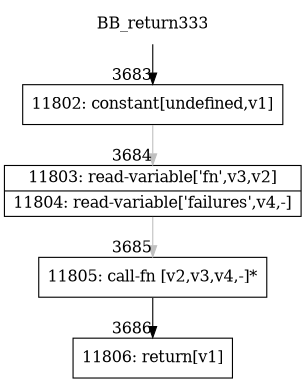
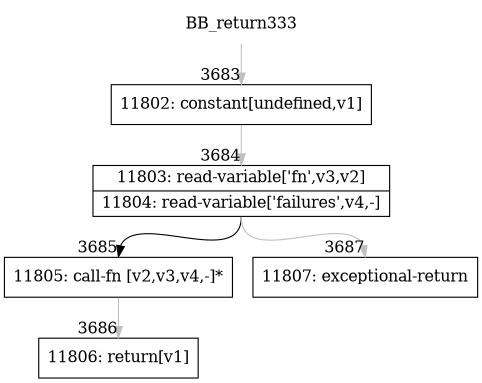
edge "BB_return333" -> "11802: constant[undefined,v1]": color black -> gray
edge "11803: read-variable['fn',v3,v2]" -> "11805: call-fn [v2,v3,v4,-]*": color gray -> black
node "11807: exceptional-return": added
edge "11805: call-fn [v2,v3,v4,-]*" -> "11806: return[v1]": color black -> gray
